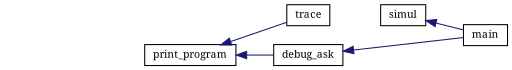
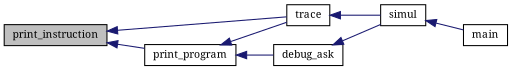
edge "simul" -> "trace": added
node "print_instruction": added
edge "main" -> "debug_ask": now "simul" -> "debug_ask"
